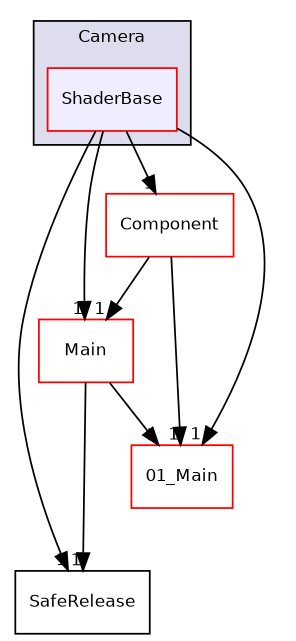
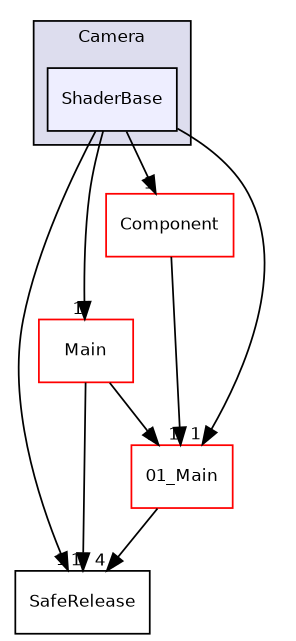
node "ShaderBase": color red -> black
edge "Component" -> "Main": removed
edge "01_Main" -> "SafeRelease": added
